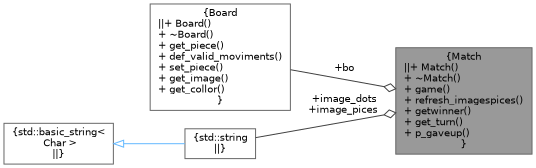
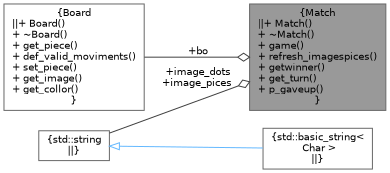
edge "{std::string ||}" -> "{std::basic_string< Char > ||}": reversed
